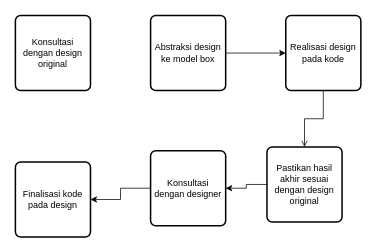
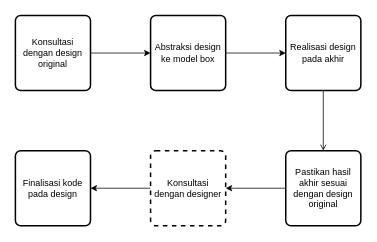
edge "Konsultasi dengan design original" -> "Abstraksi design ke model box": added
node "Realisasi design pada kode": label "Realisasi design pada kode" -> "Realisasi design pada akhir"
node "Pastikan hasil akhir sesuai dengan design original": moved (304, 184) -> (323, 188)
node "Konsultasi dengan designer": style solid -> dashed
node "Finalisasi kode pada design": moved (53, 199) -> (53, 188)
